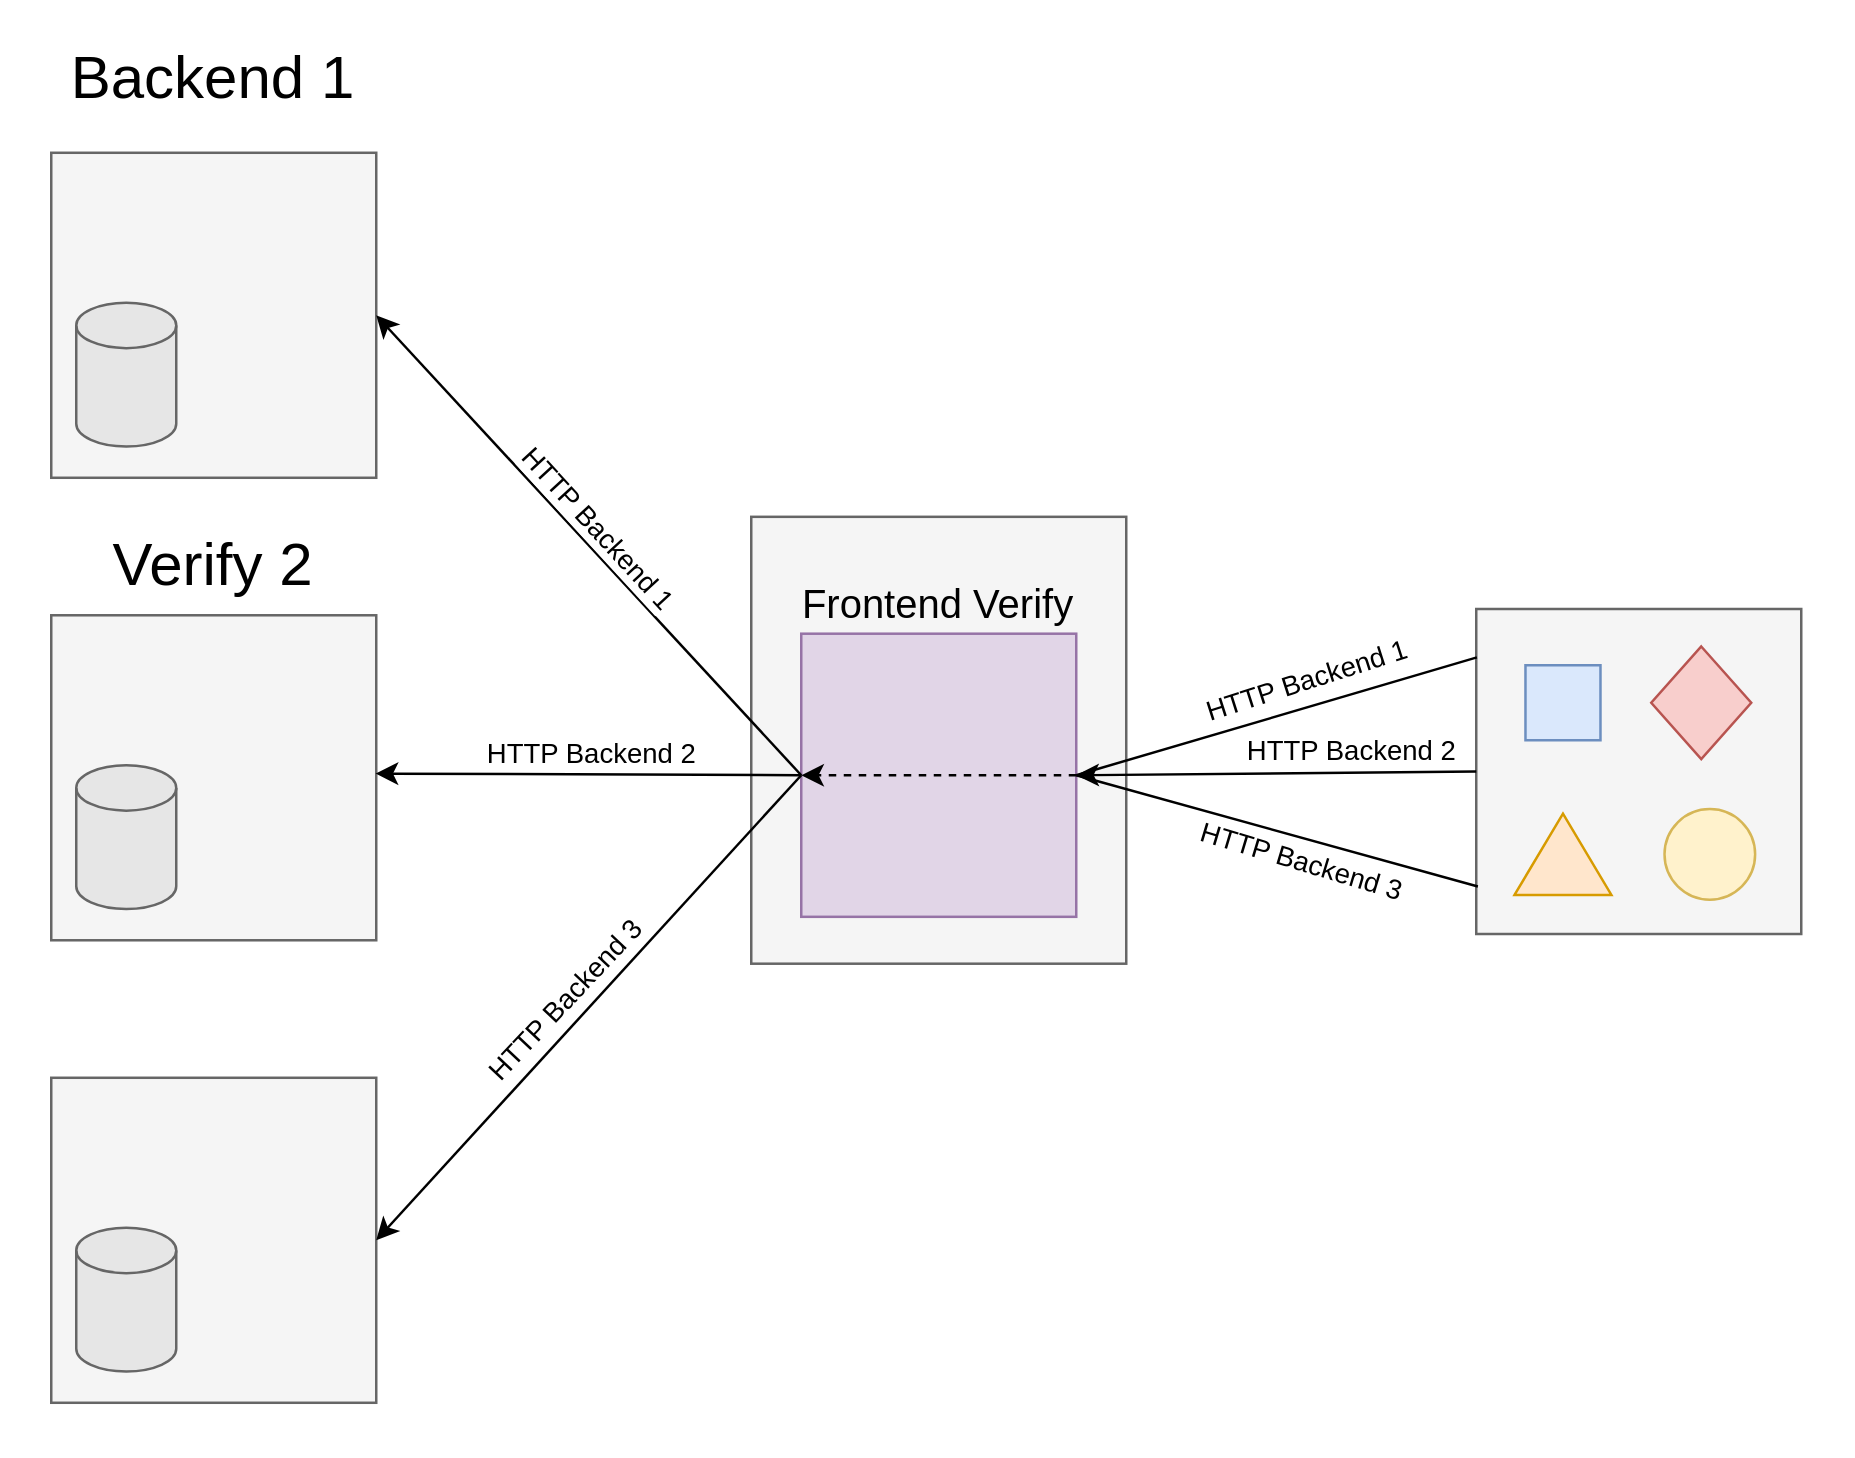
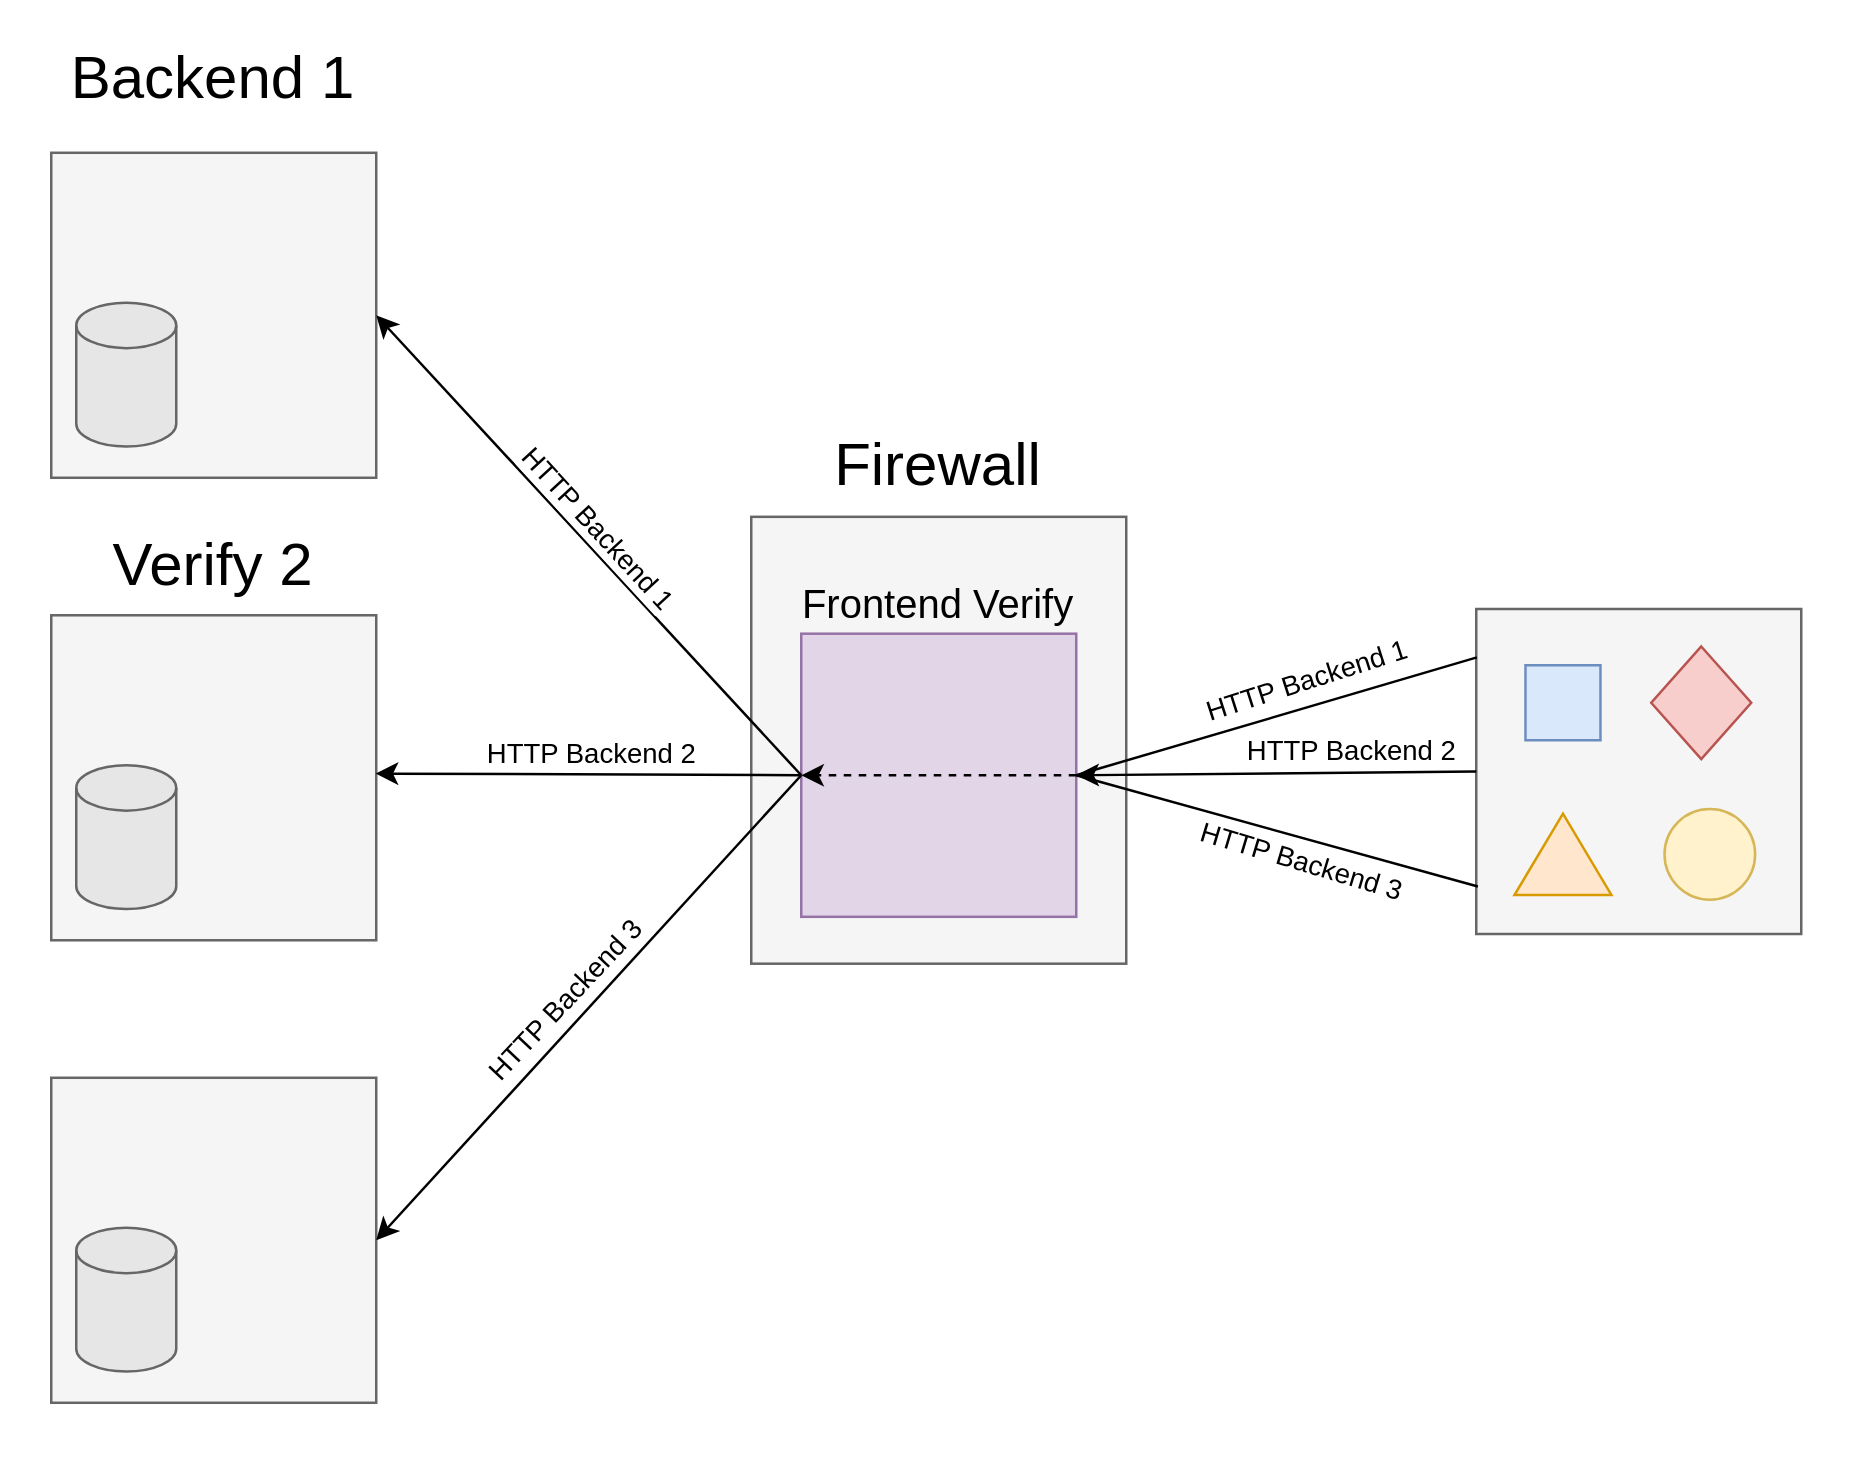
node "Firewall": added
